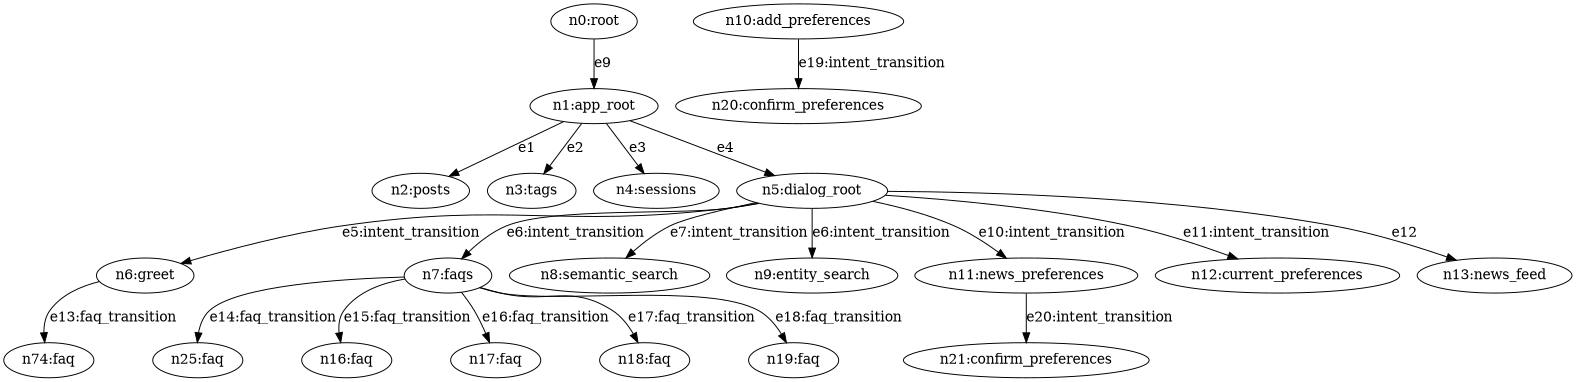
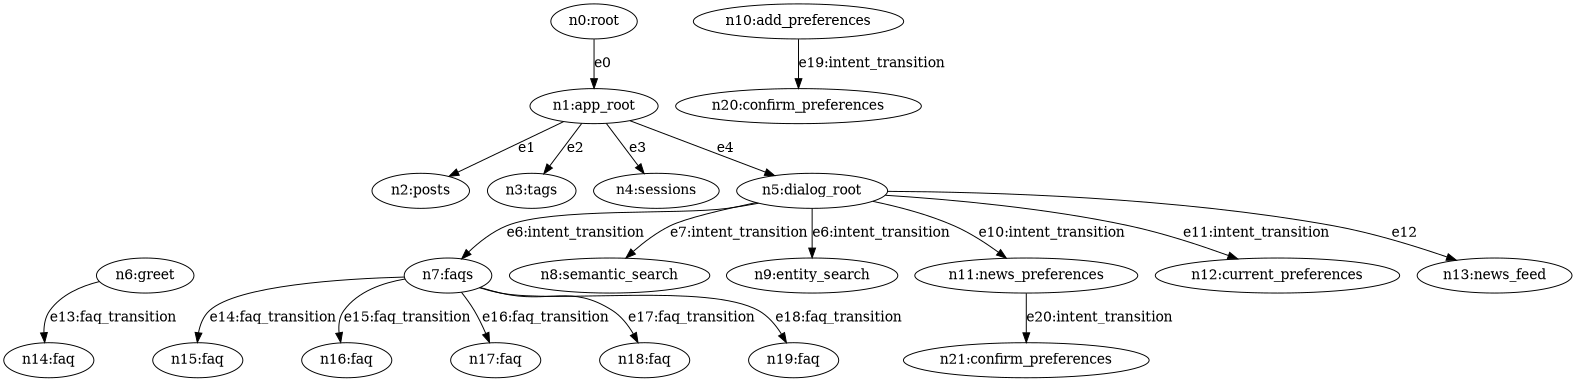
edge "n0:root" -> "n1:app_root": label "e9" -> "e0"
edge "n5:dialog_root" -> "n6:greet": removed, label "e5:intent_transition"
node "n74:faq": label "n74:faq" -> "n14:faq"
node "n25:faq": label "n25:faq" -> "n15:faq"
